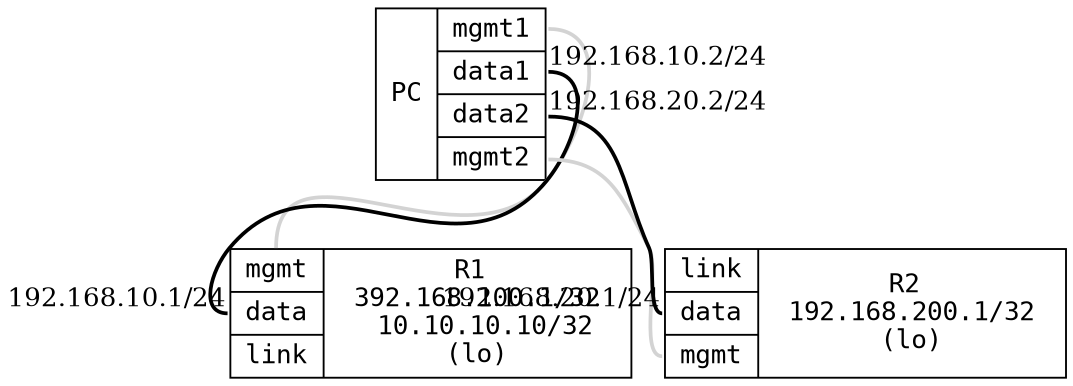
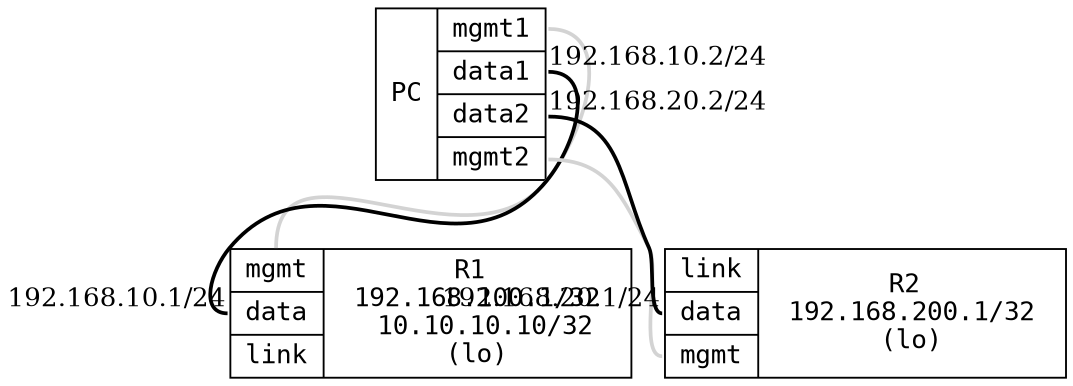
node "mgmt": text "392.168.100.1/32" -> "192.168.100.1/32"
